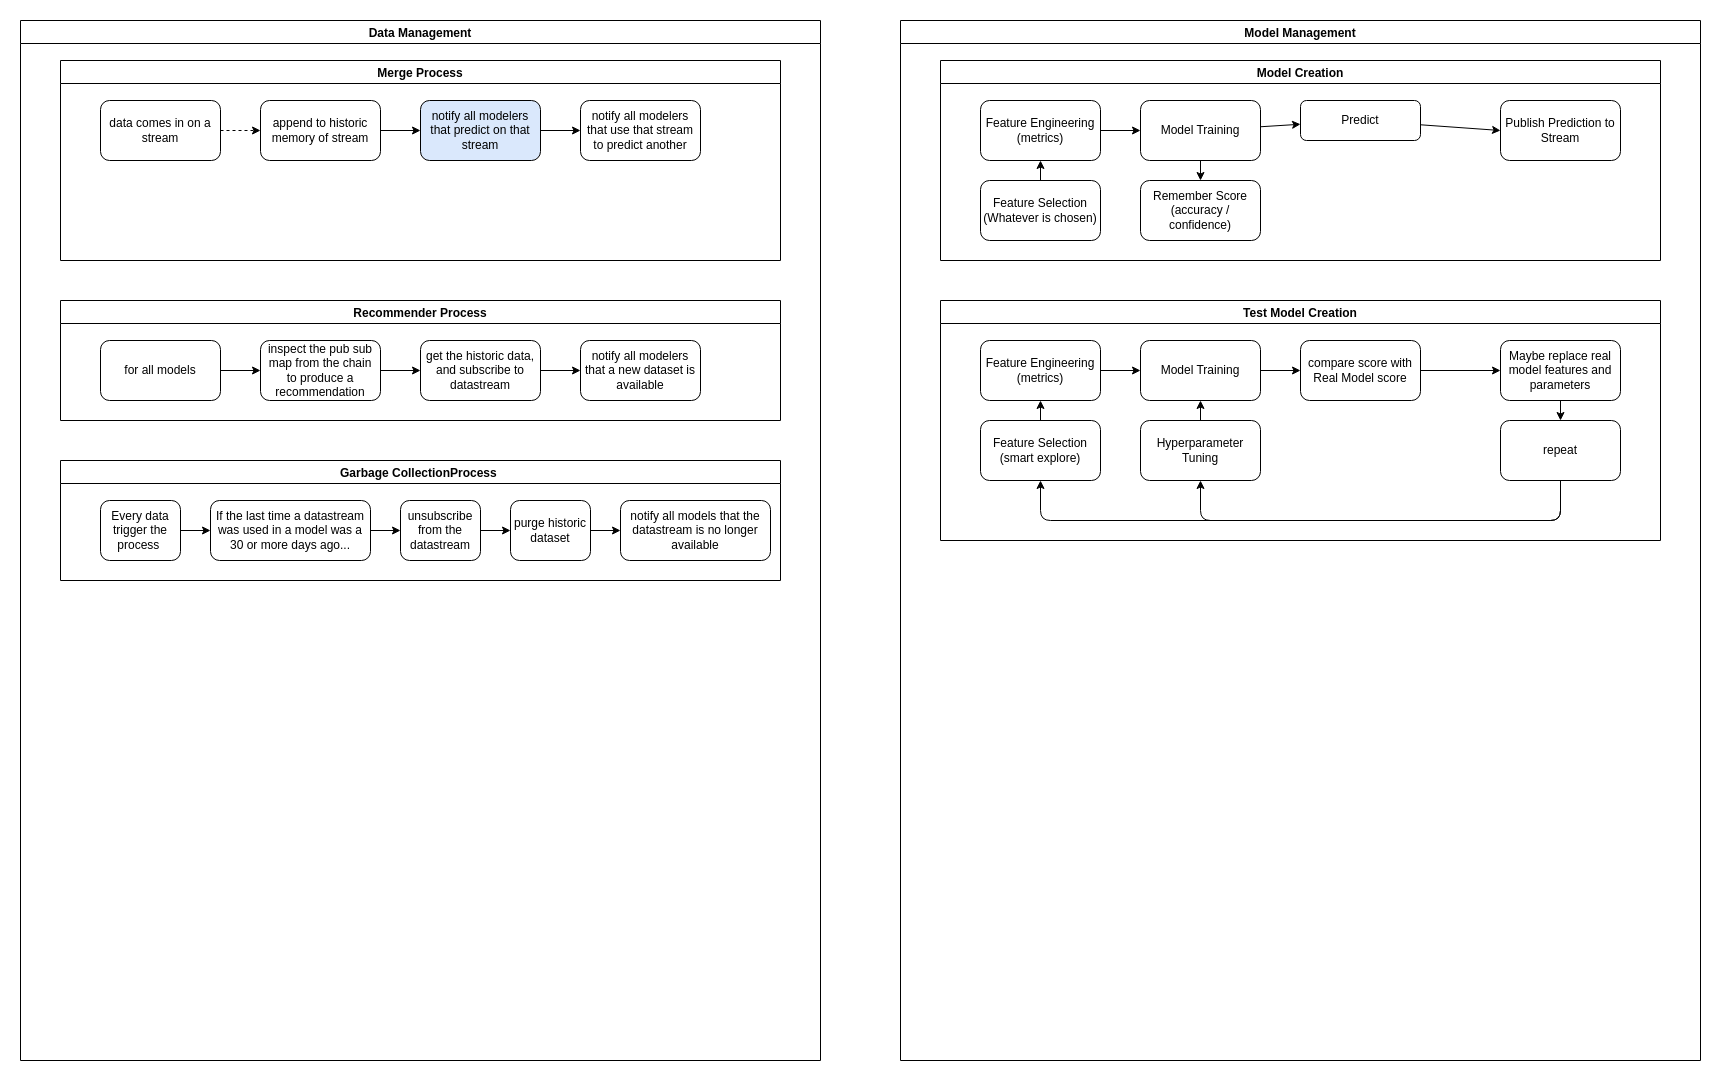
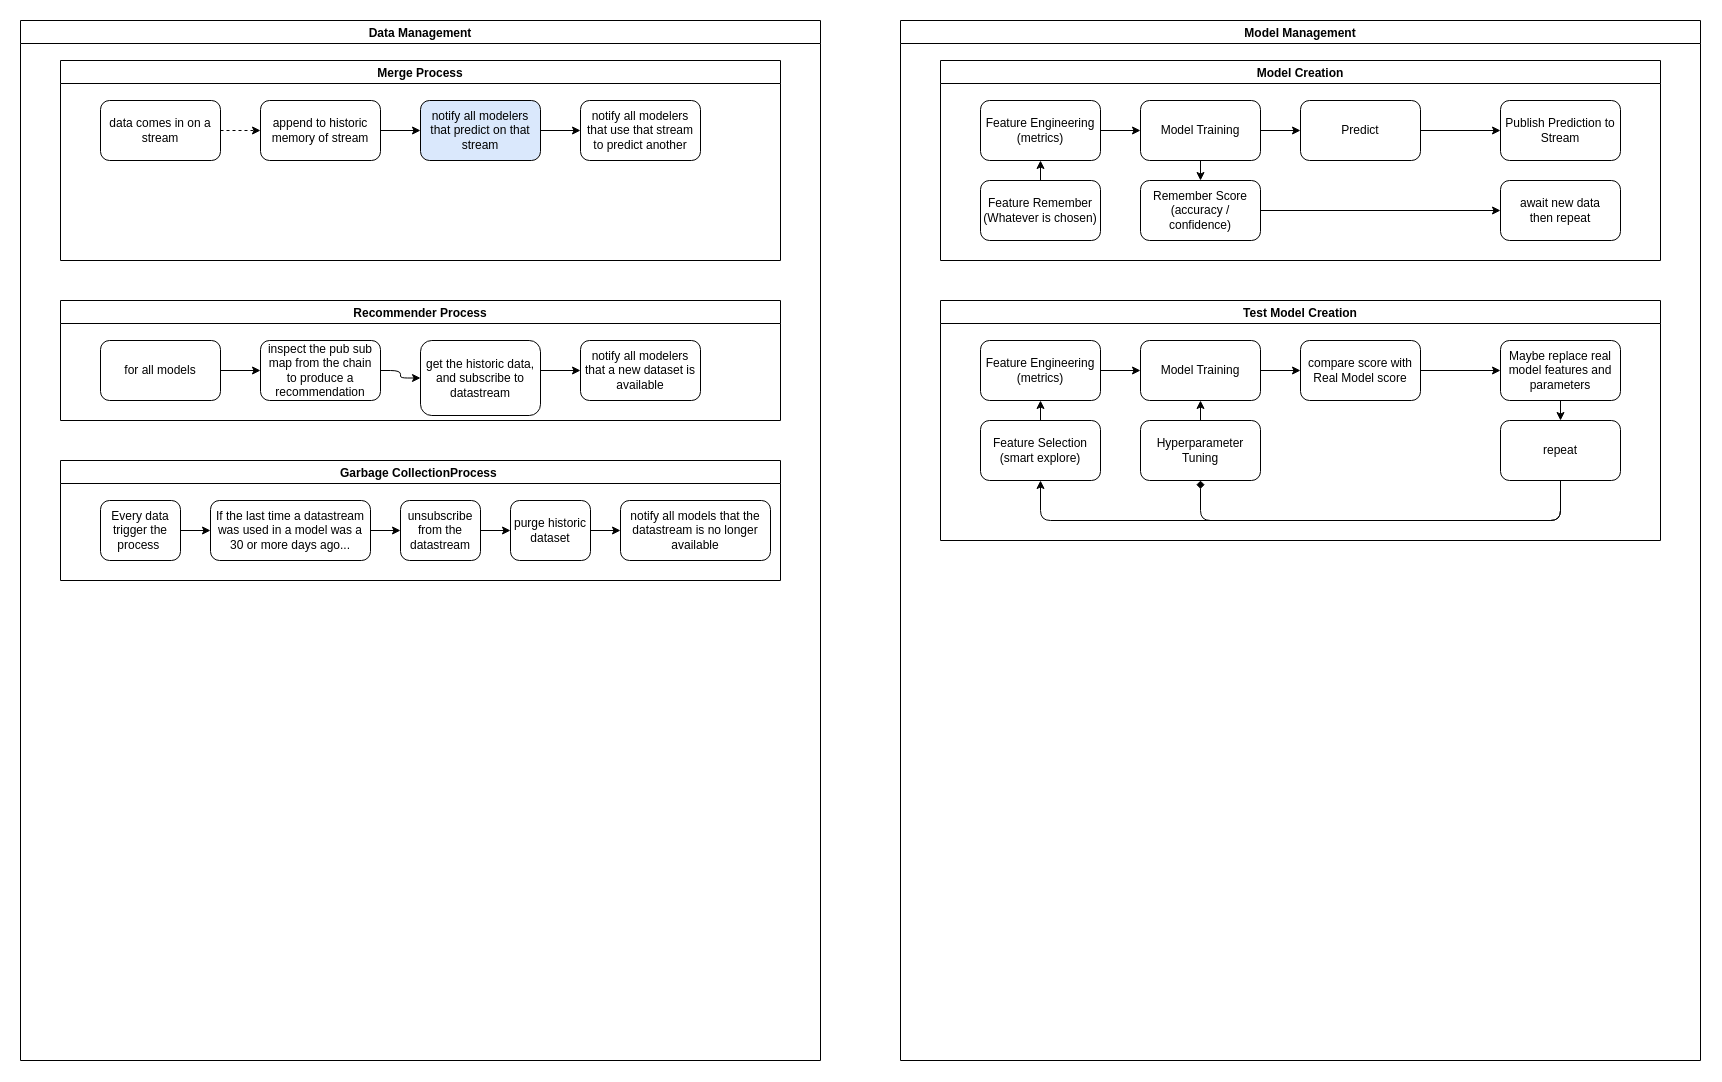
node "Predict": size 120x40 -> 120x60
node "Feature Selection (Whatever is chosen)": label "Feature Selection (Whatever is chosen)" -> "Feature Remember (Whatever is chosen)"
edge "Remember Score (accuracy / confidence)" -> "await new data then repeat": added
node "await new data then repeat": added
node "get the historic data, and subscribe to datastream": size 120x60 -> 120x75
edge "repeat" -> "Hyperparameter Tuning": arrowhead classic -> diamond
